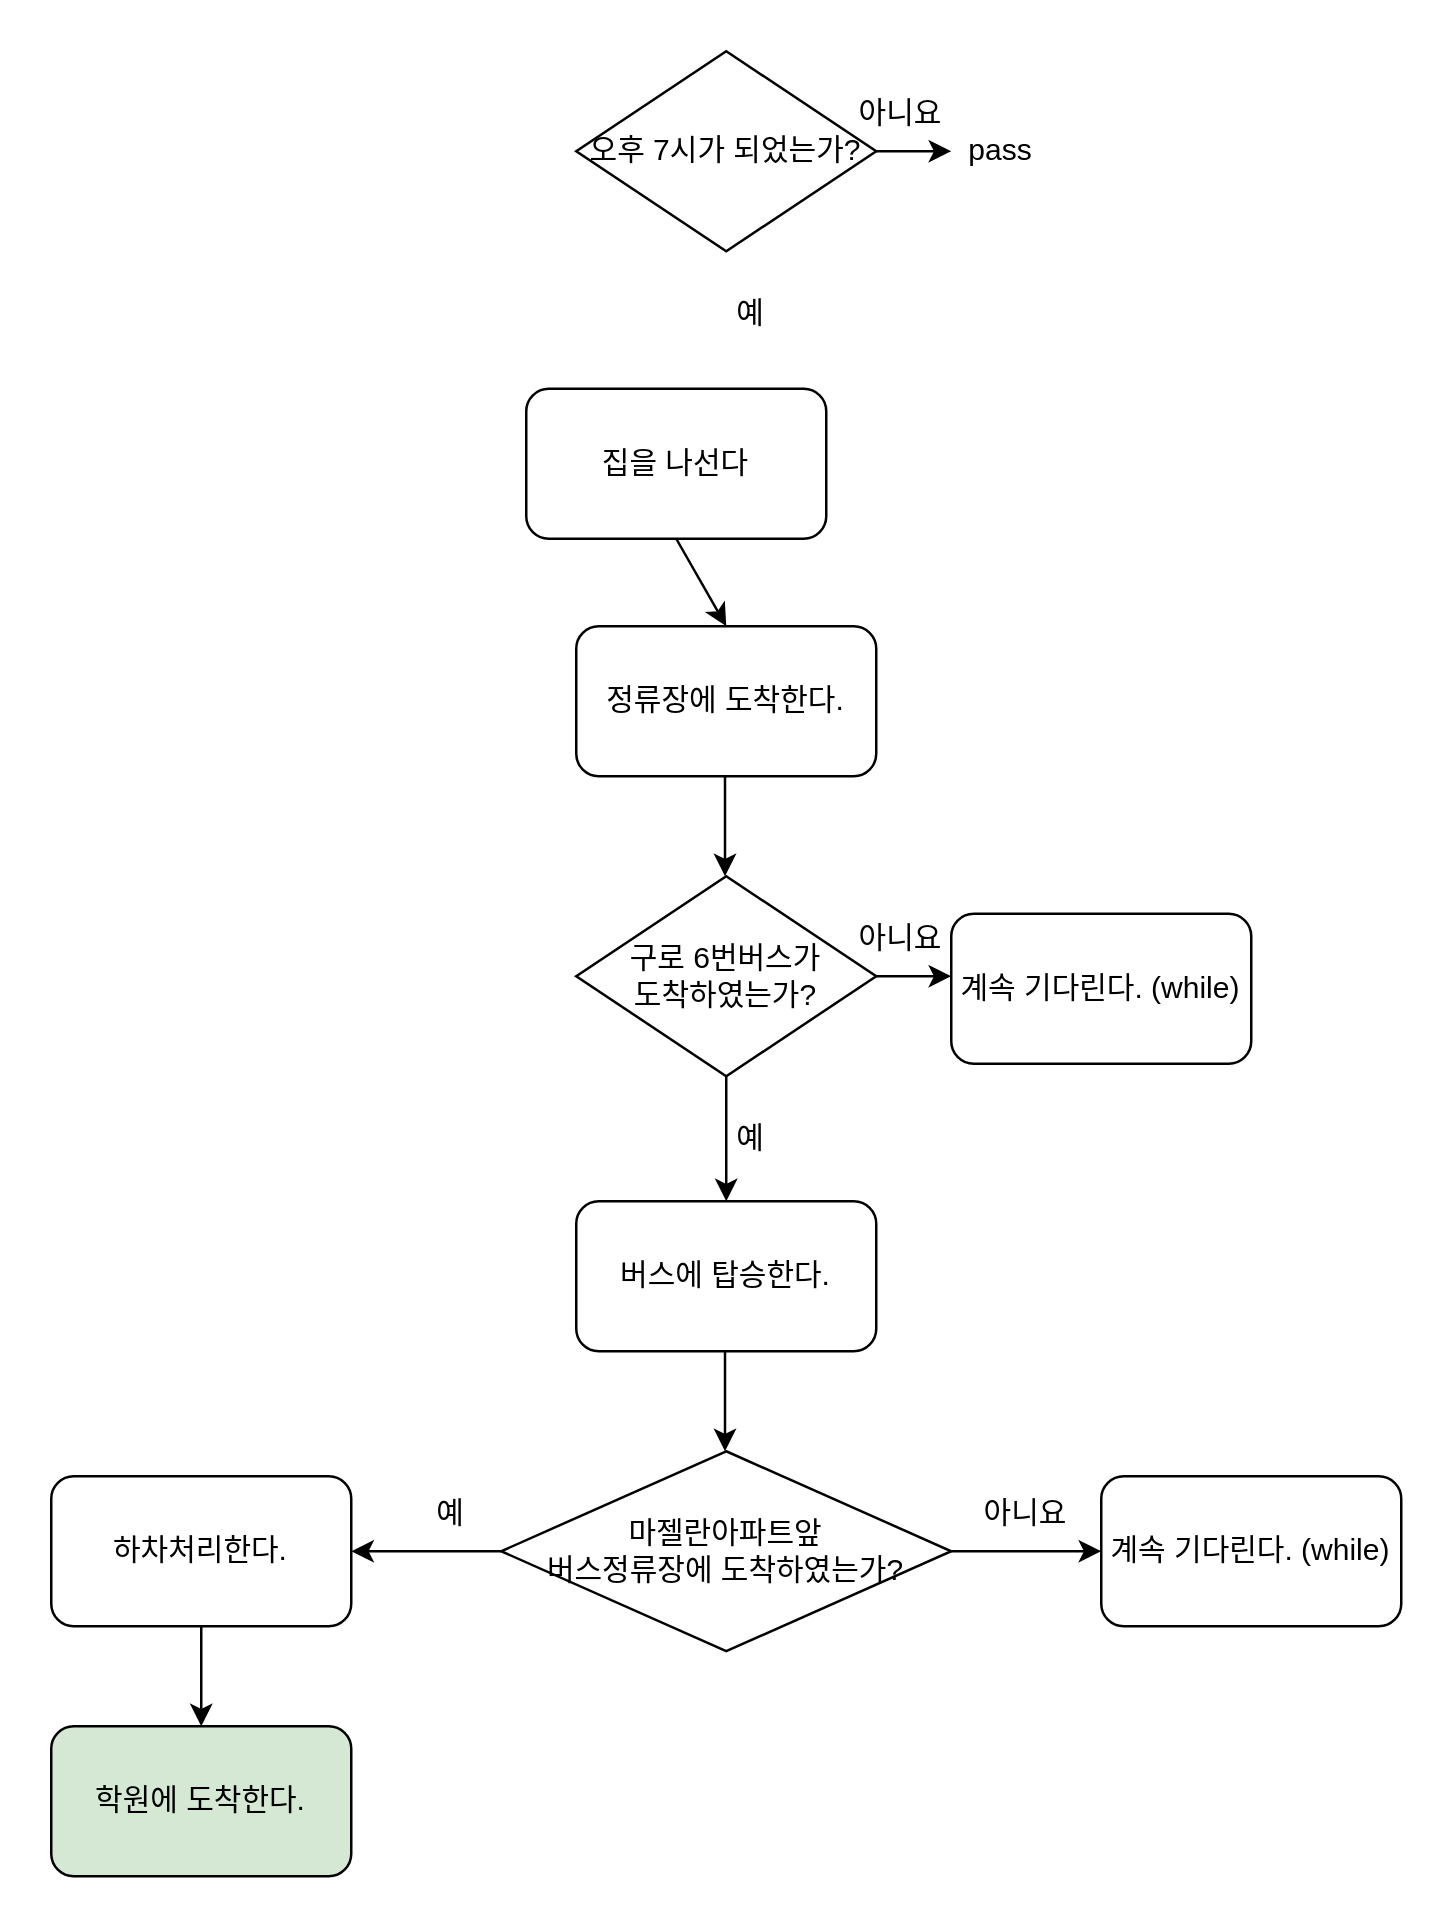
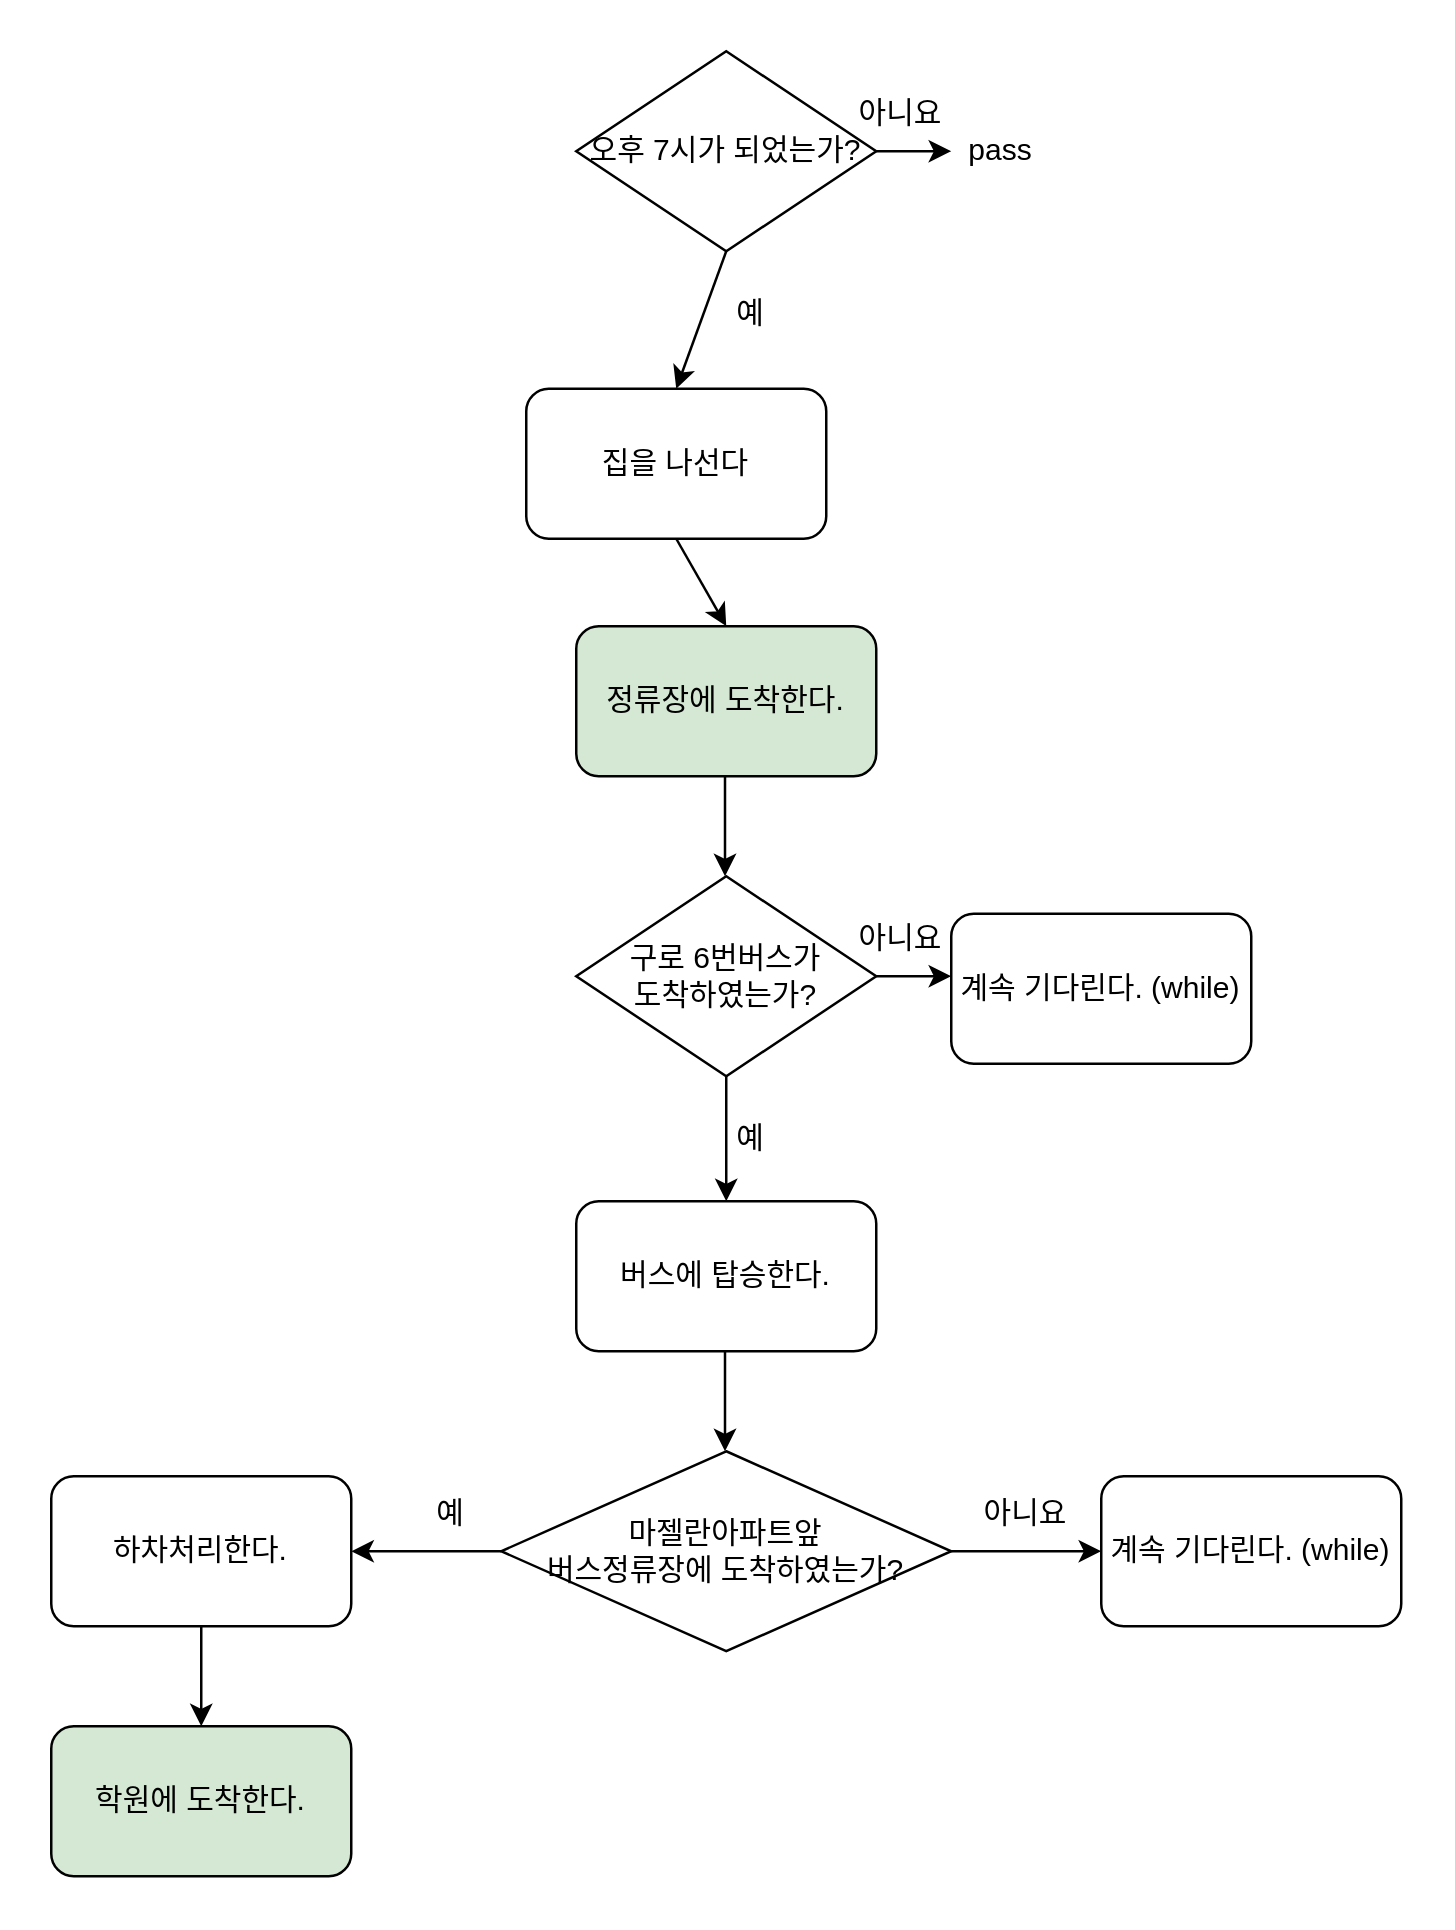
edge "오후 7시가 되었는가?" -> "집을 나선다": added
node "정류장에 도착한다.": fillcolor #ffffff -> #d5e8d4
